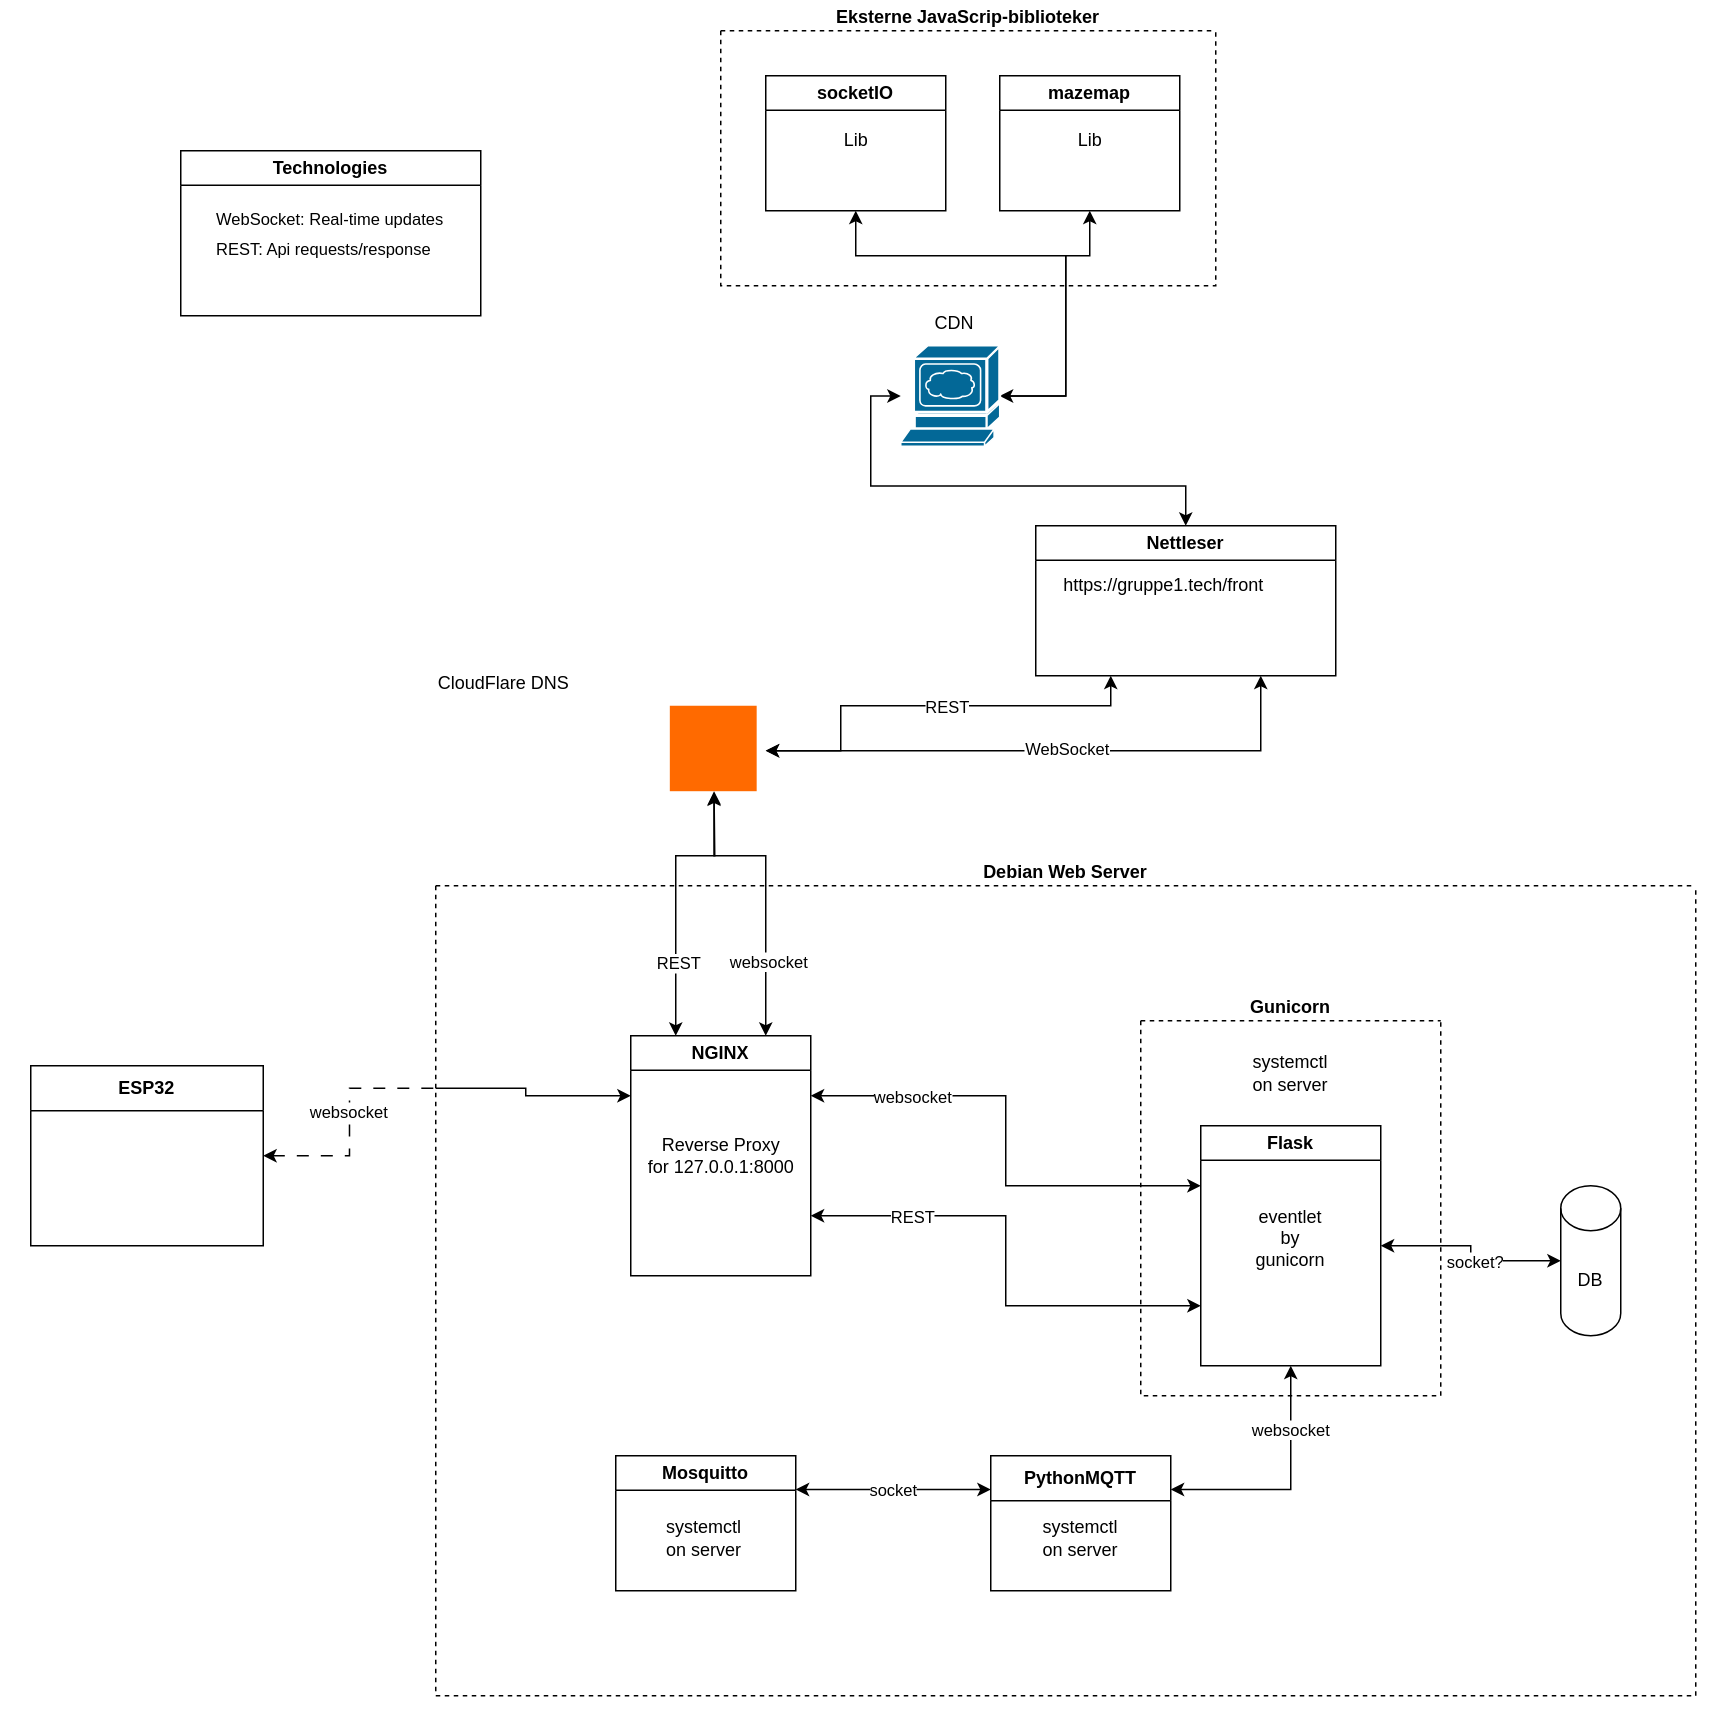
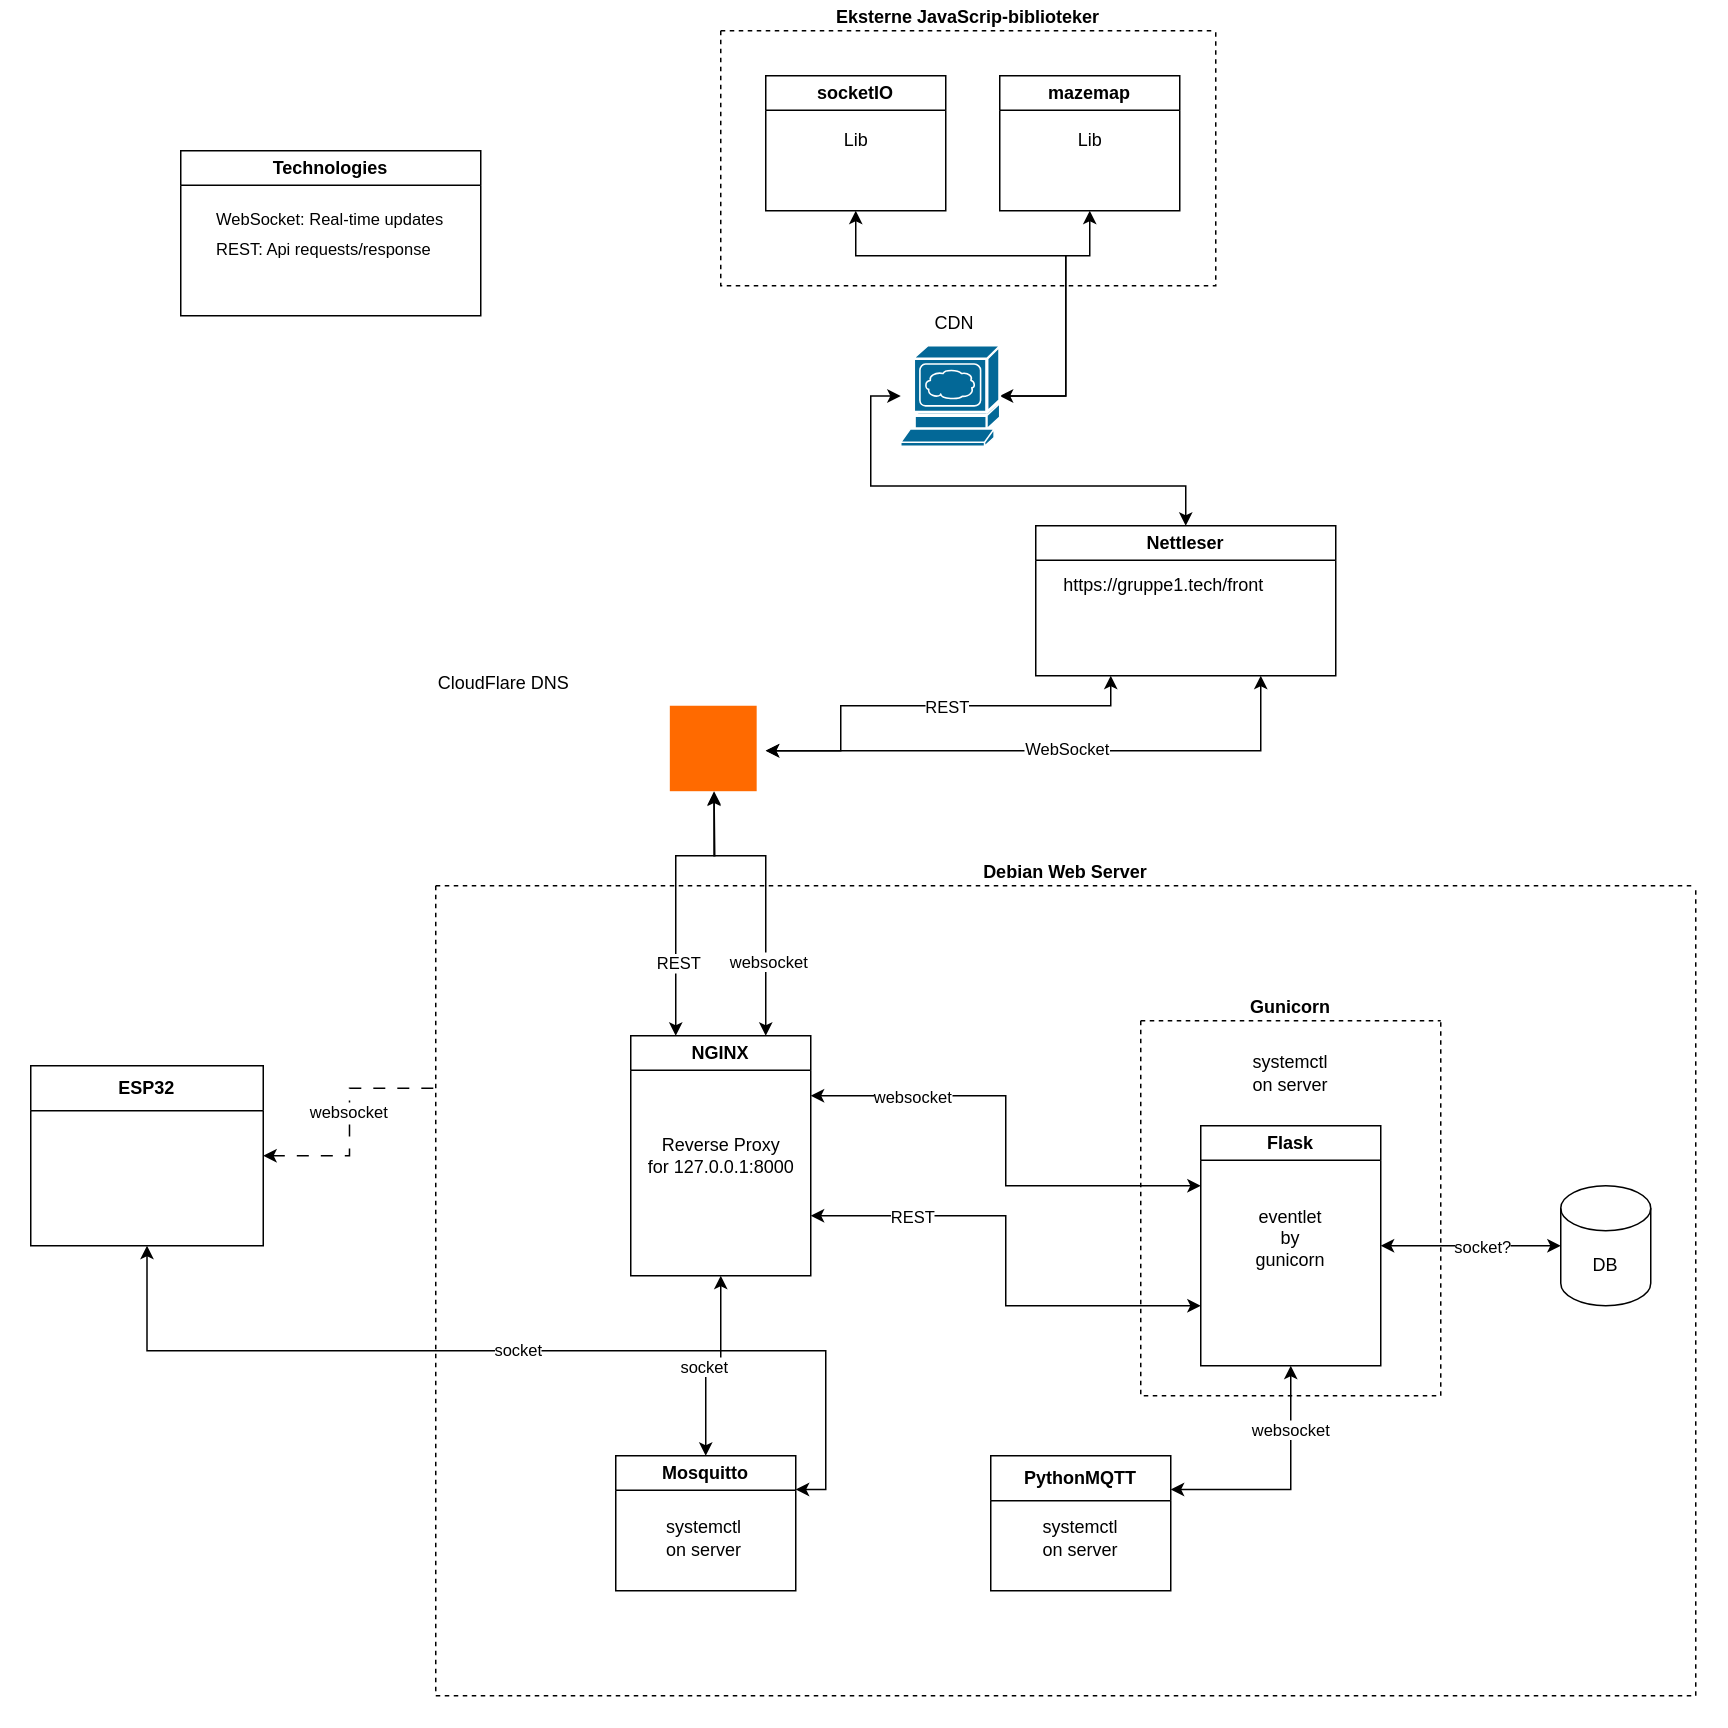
edge "Debian Web Server" -> "NGINX": removed
node "DB": size 60x150 -> 90x120
edge "NGINX" -- "Mosquitto": added, label "socket"
edge "Mosquitto" -- "PythonMQTT": now "Mosquitto" -- "ESP32"
